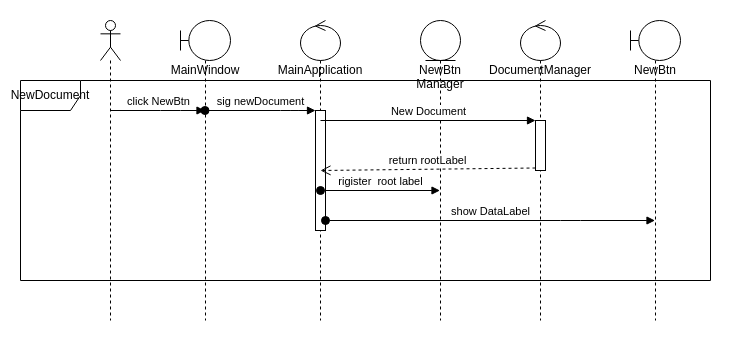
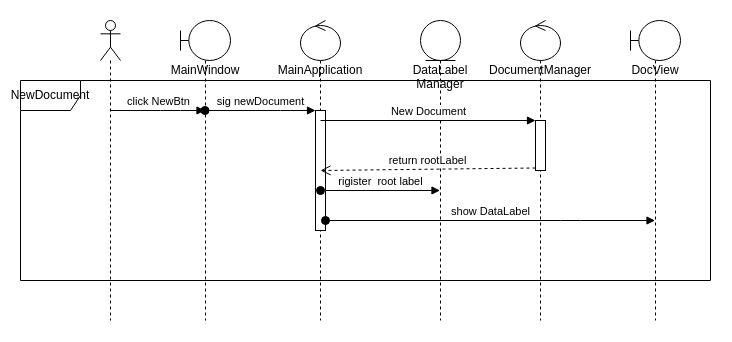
node "NewBtn": label "NewBtn" -> "DocView"
node "NewBtn Manager": label "NewBtn Manager" -> "DataLabel Manager"
